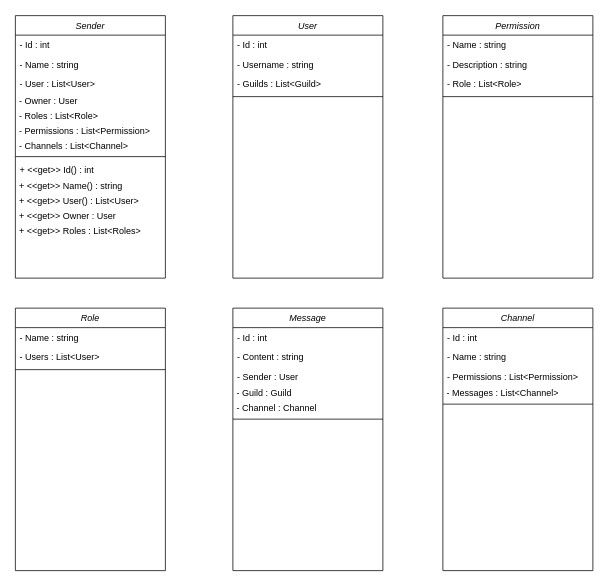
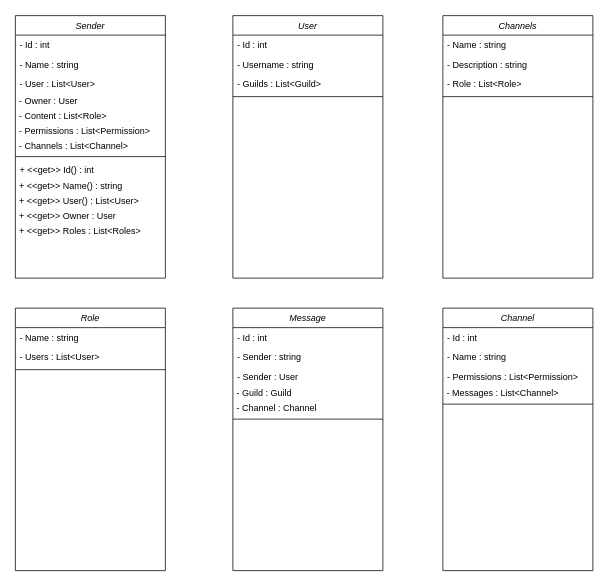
node "Permission": label "Permission" -> "Channels"
node "- Roles : List<Role>": label "- Roles : List<Role>" -> "- Content : List<Role>"
node "- Content : string": label "- Content : string" -> "- Sender : string"
